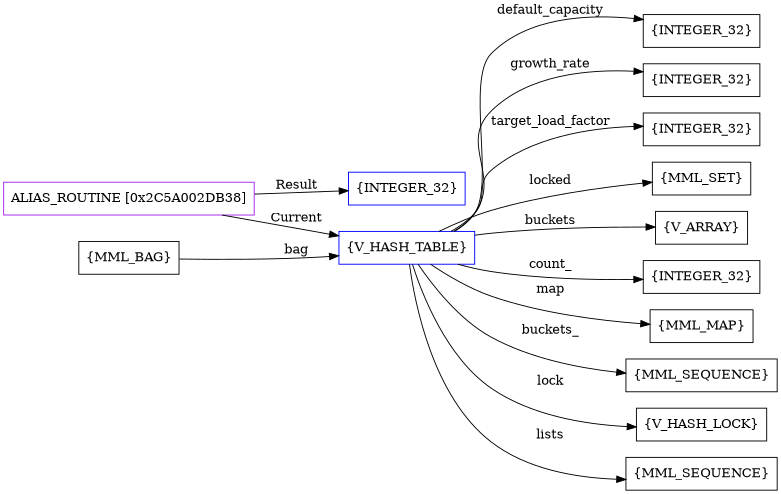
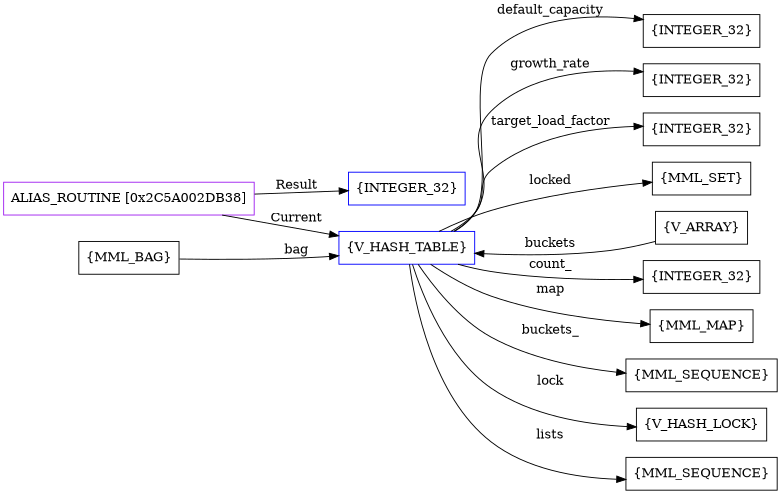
edge "{V_HASH_TABLE}" -> "{V_ARRAY}": reversed
